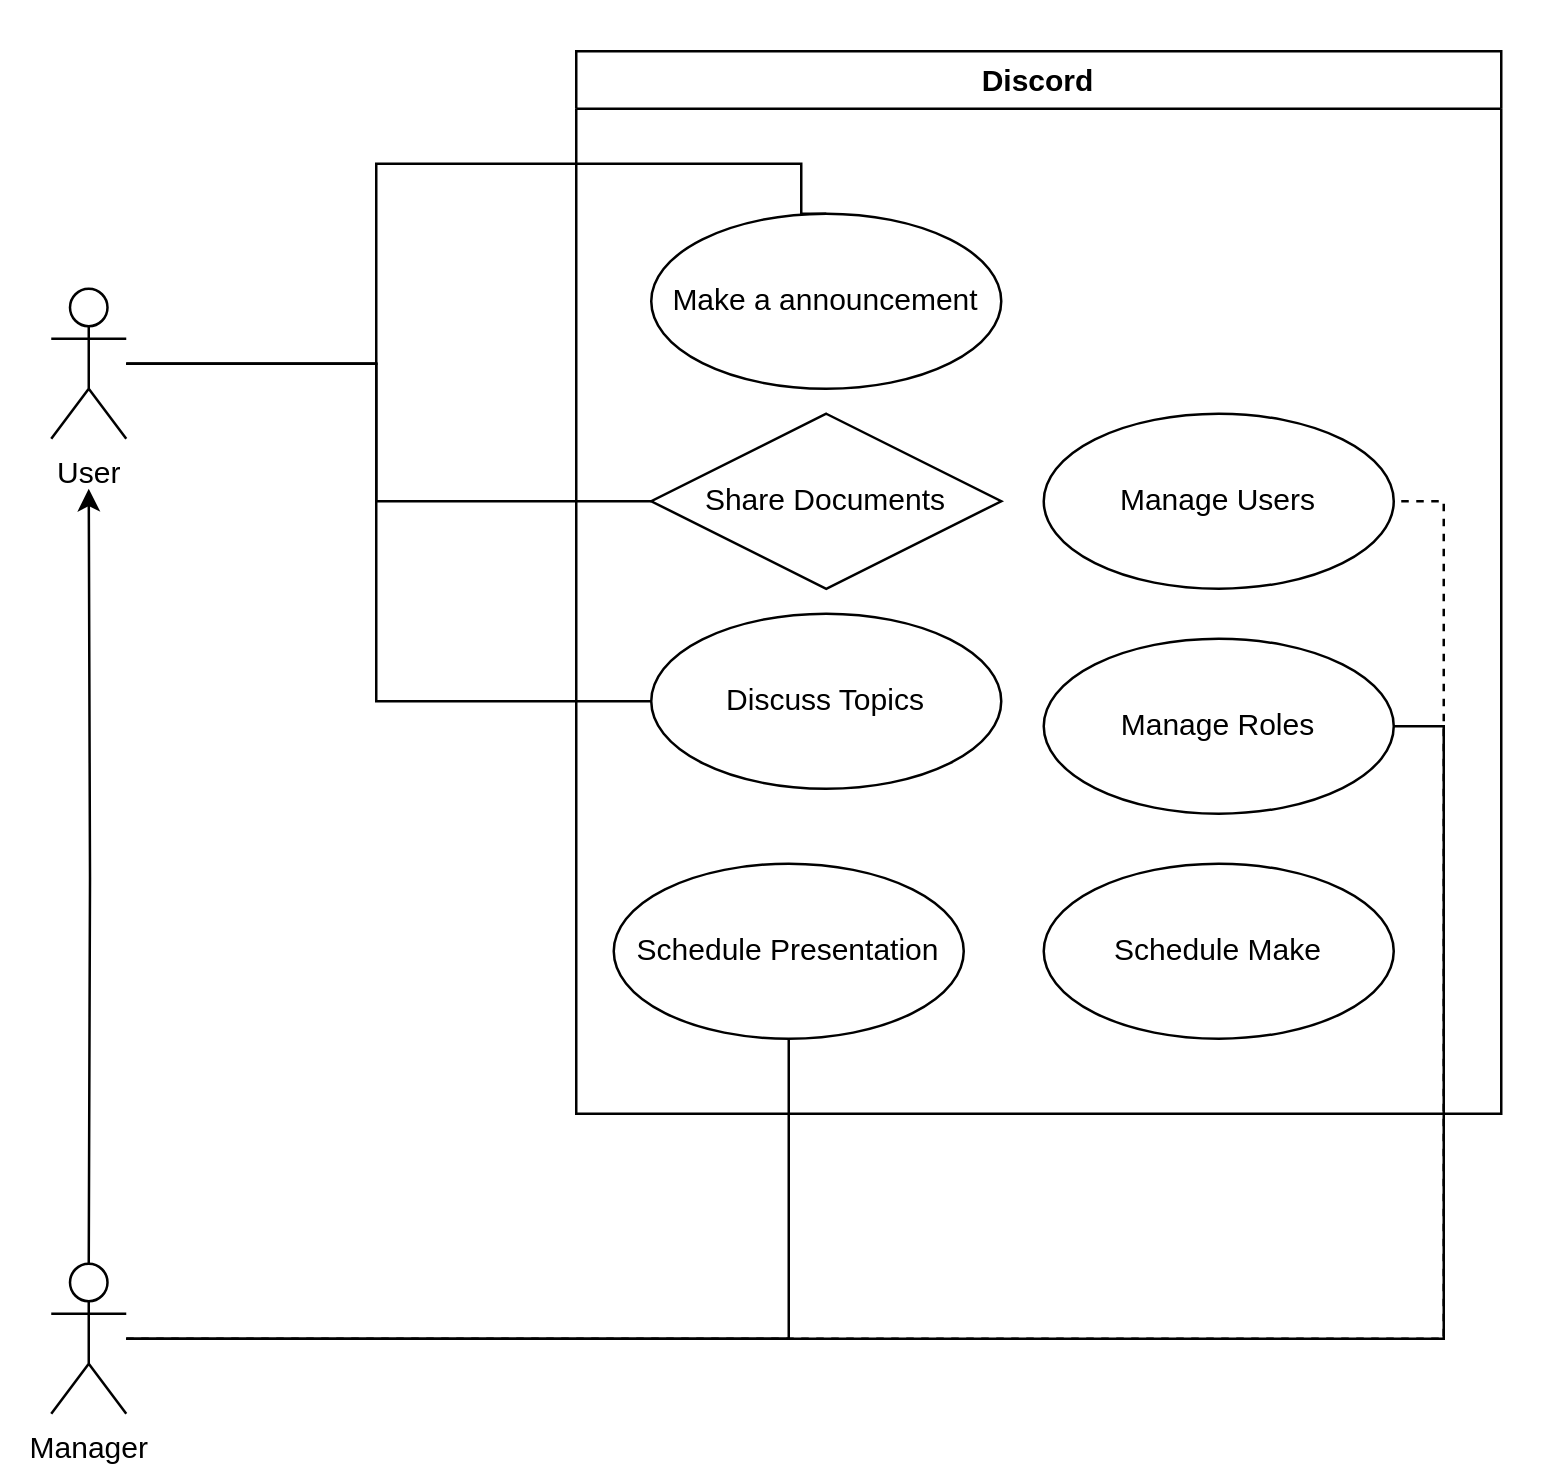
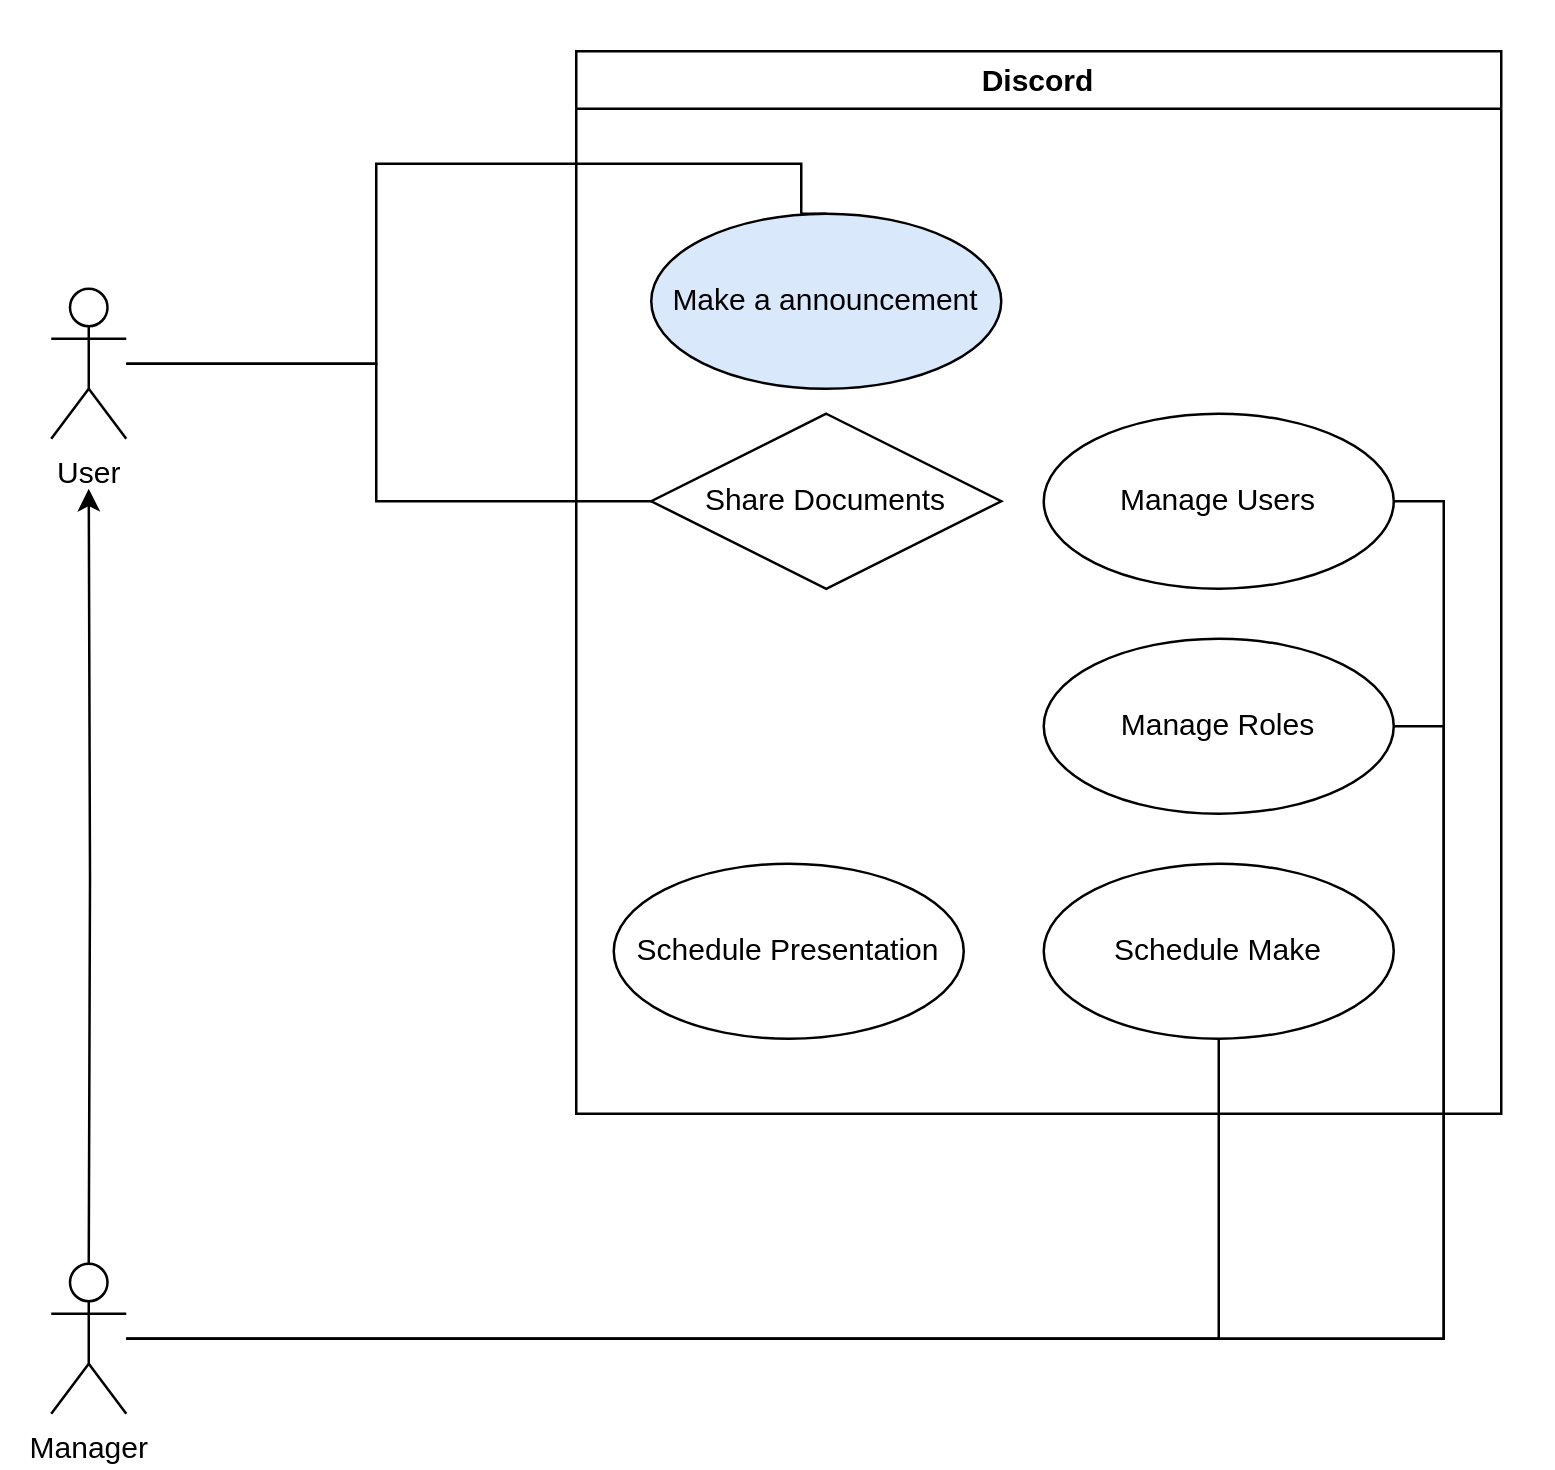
node "Make a announcement": fillcolor #ffffff -> #dae8fc
edge "Manage Users" -- "Manager": style dashed -> solid
edge "User" -- "Discuss Topics": removed
node "Discuss Topics": removed
edge "Schedule Presentation" -- "Manager": removed
edge "Schedule Make" -- "Manager": added
